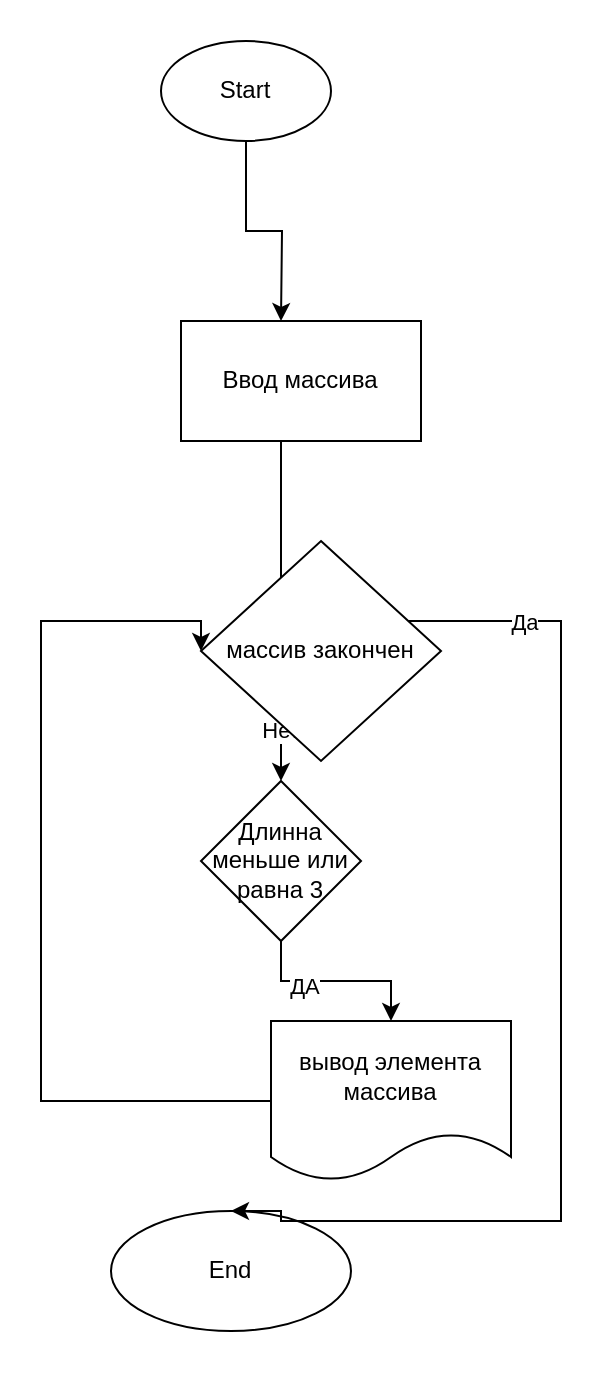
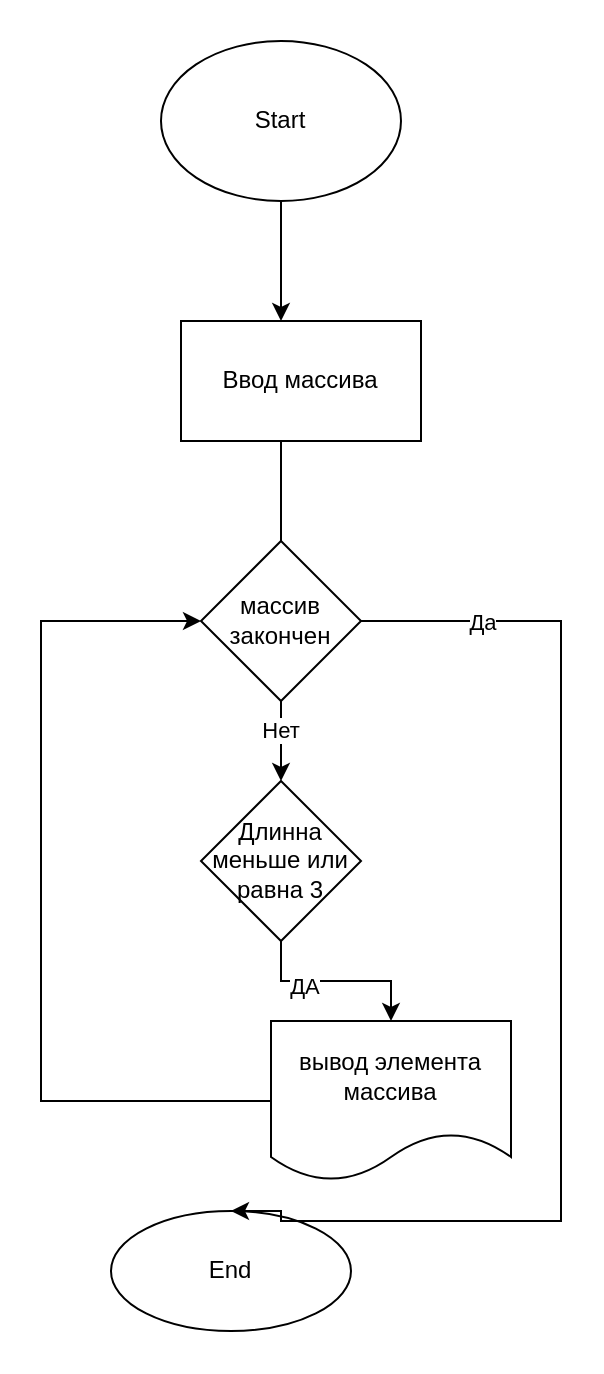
node "Start": size 170x100 -> 240x160
node "массив закончен": size 240x220 -> 160x160
